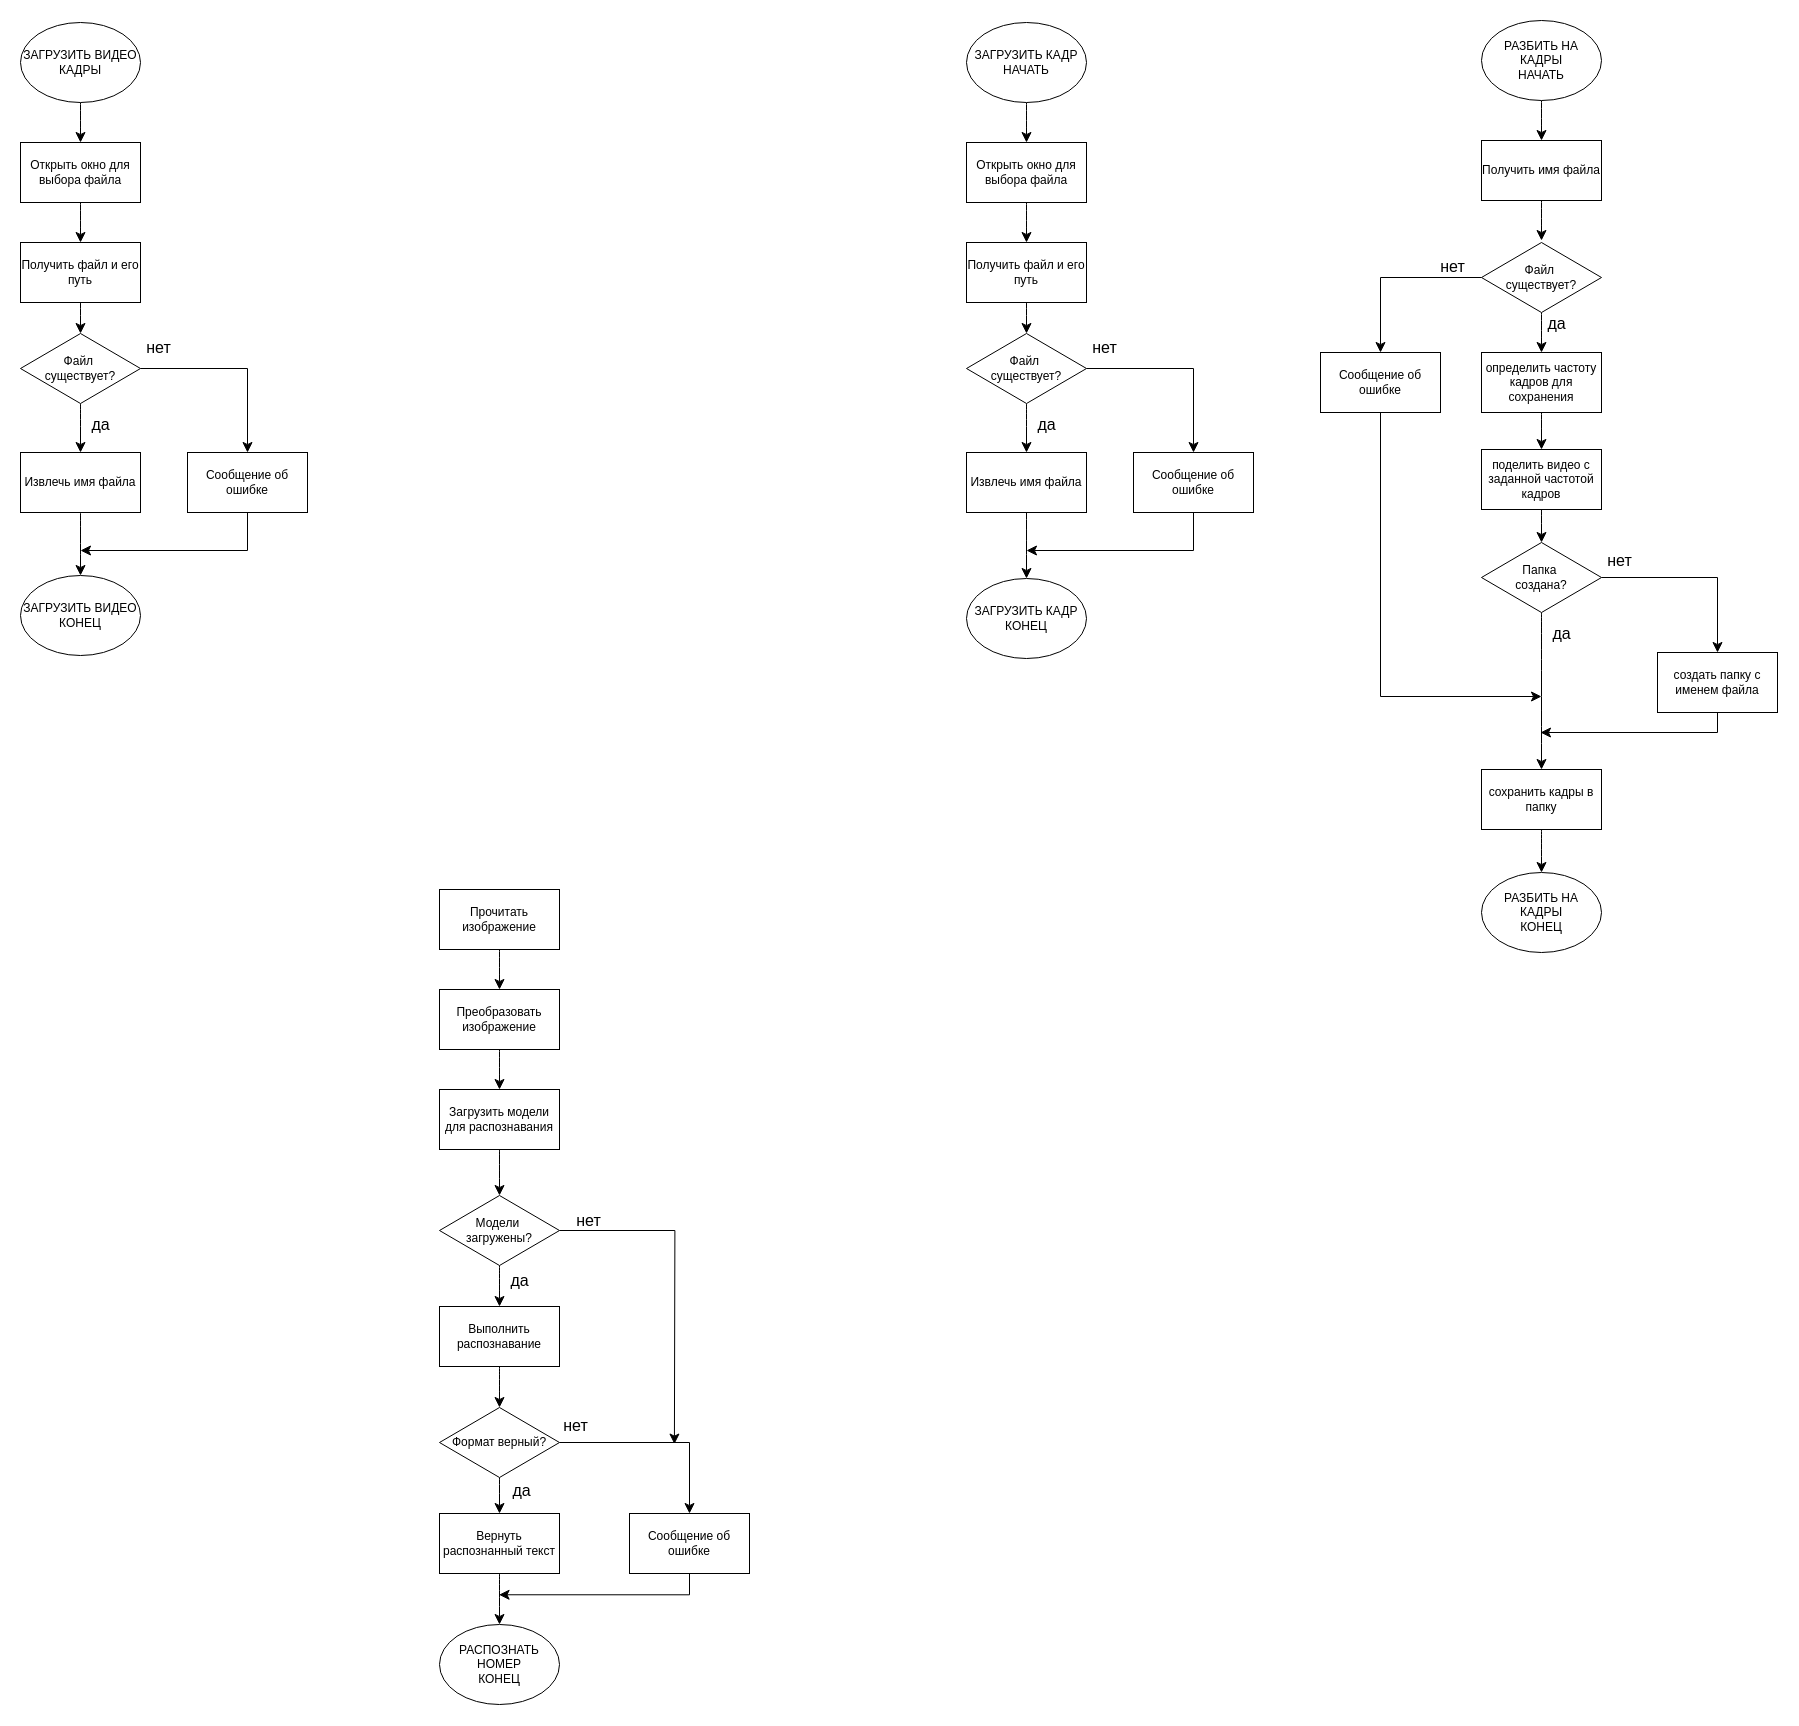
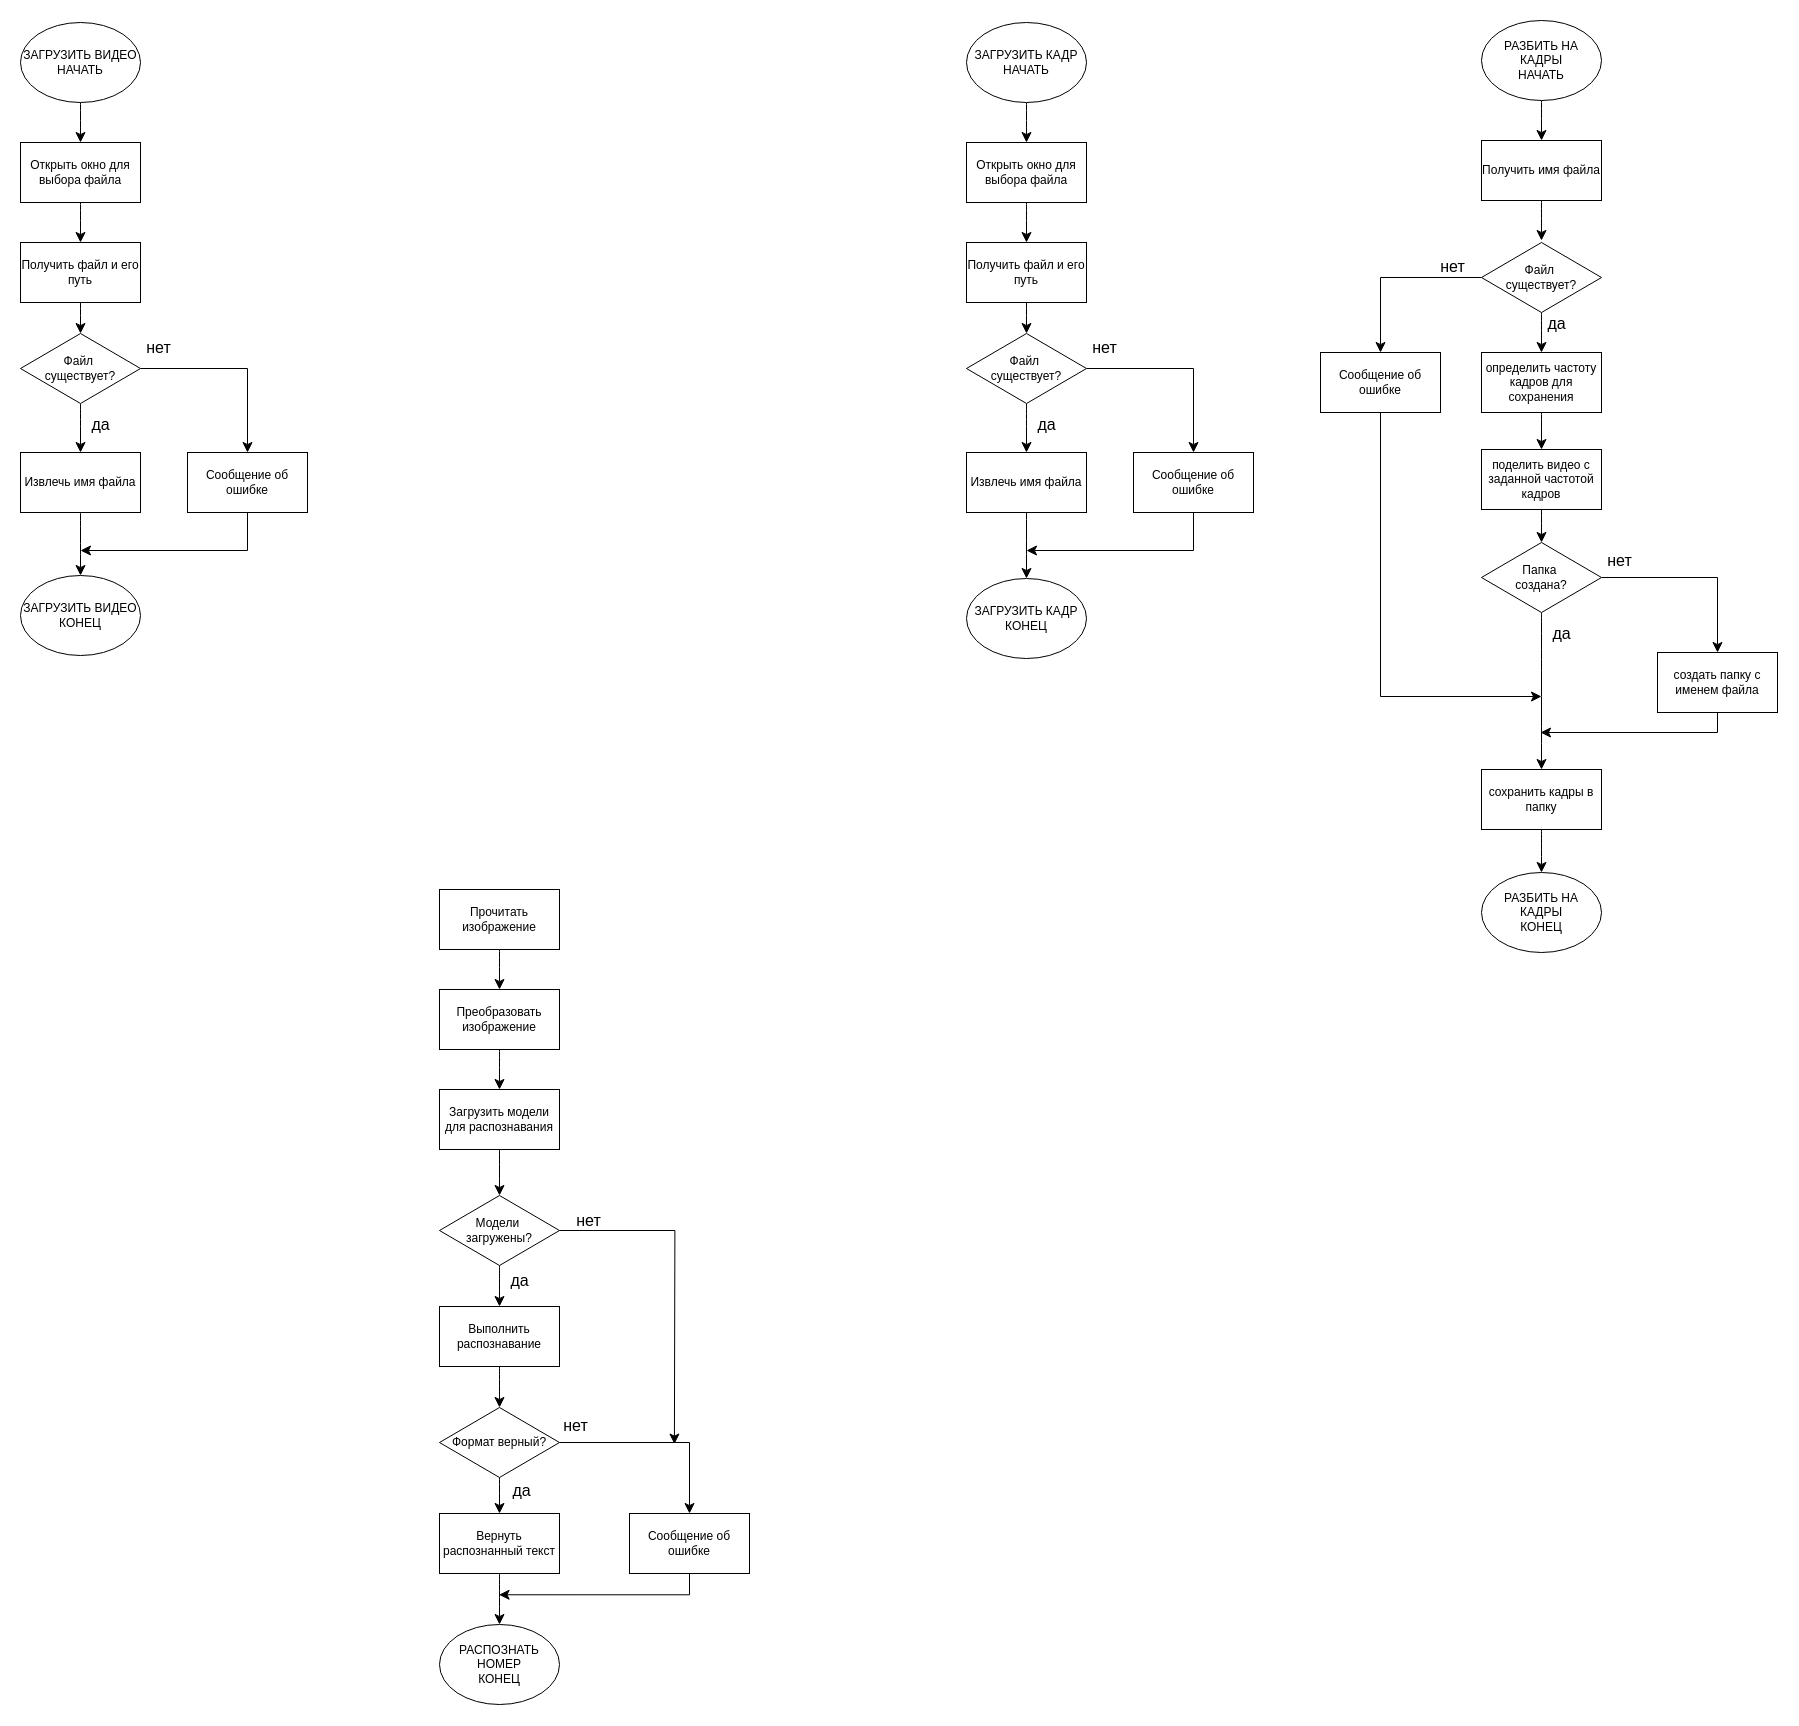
node "ЗАГРУЗИТЬ ВИДЕО КАДРЫ": label "ЗАГРУЗИТЬ ВИДЕО КАДРЫ" -> "ЗАГРУЗИТЬ ВИДЕО НАЧАТЬ"
